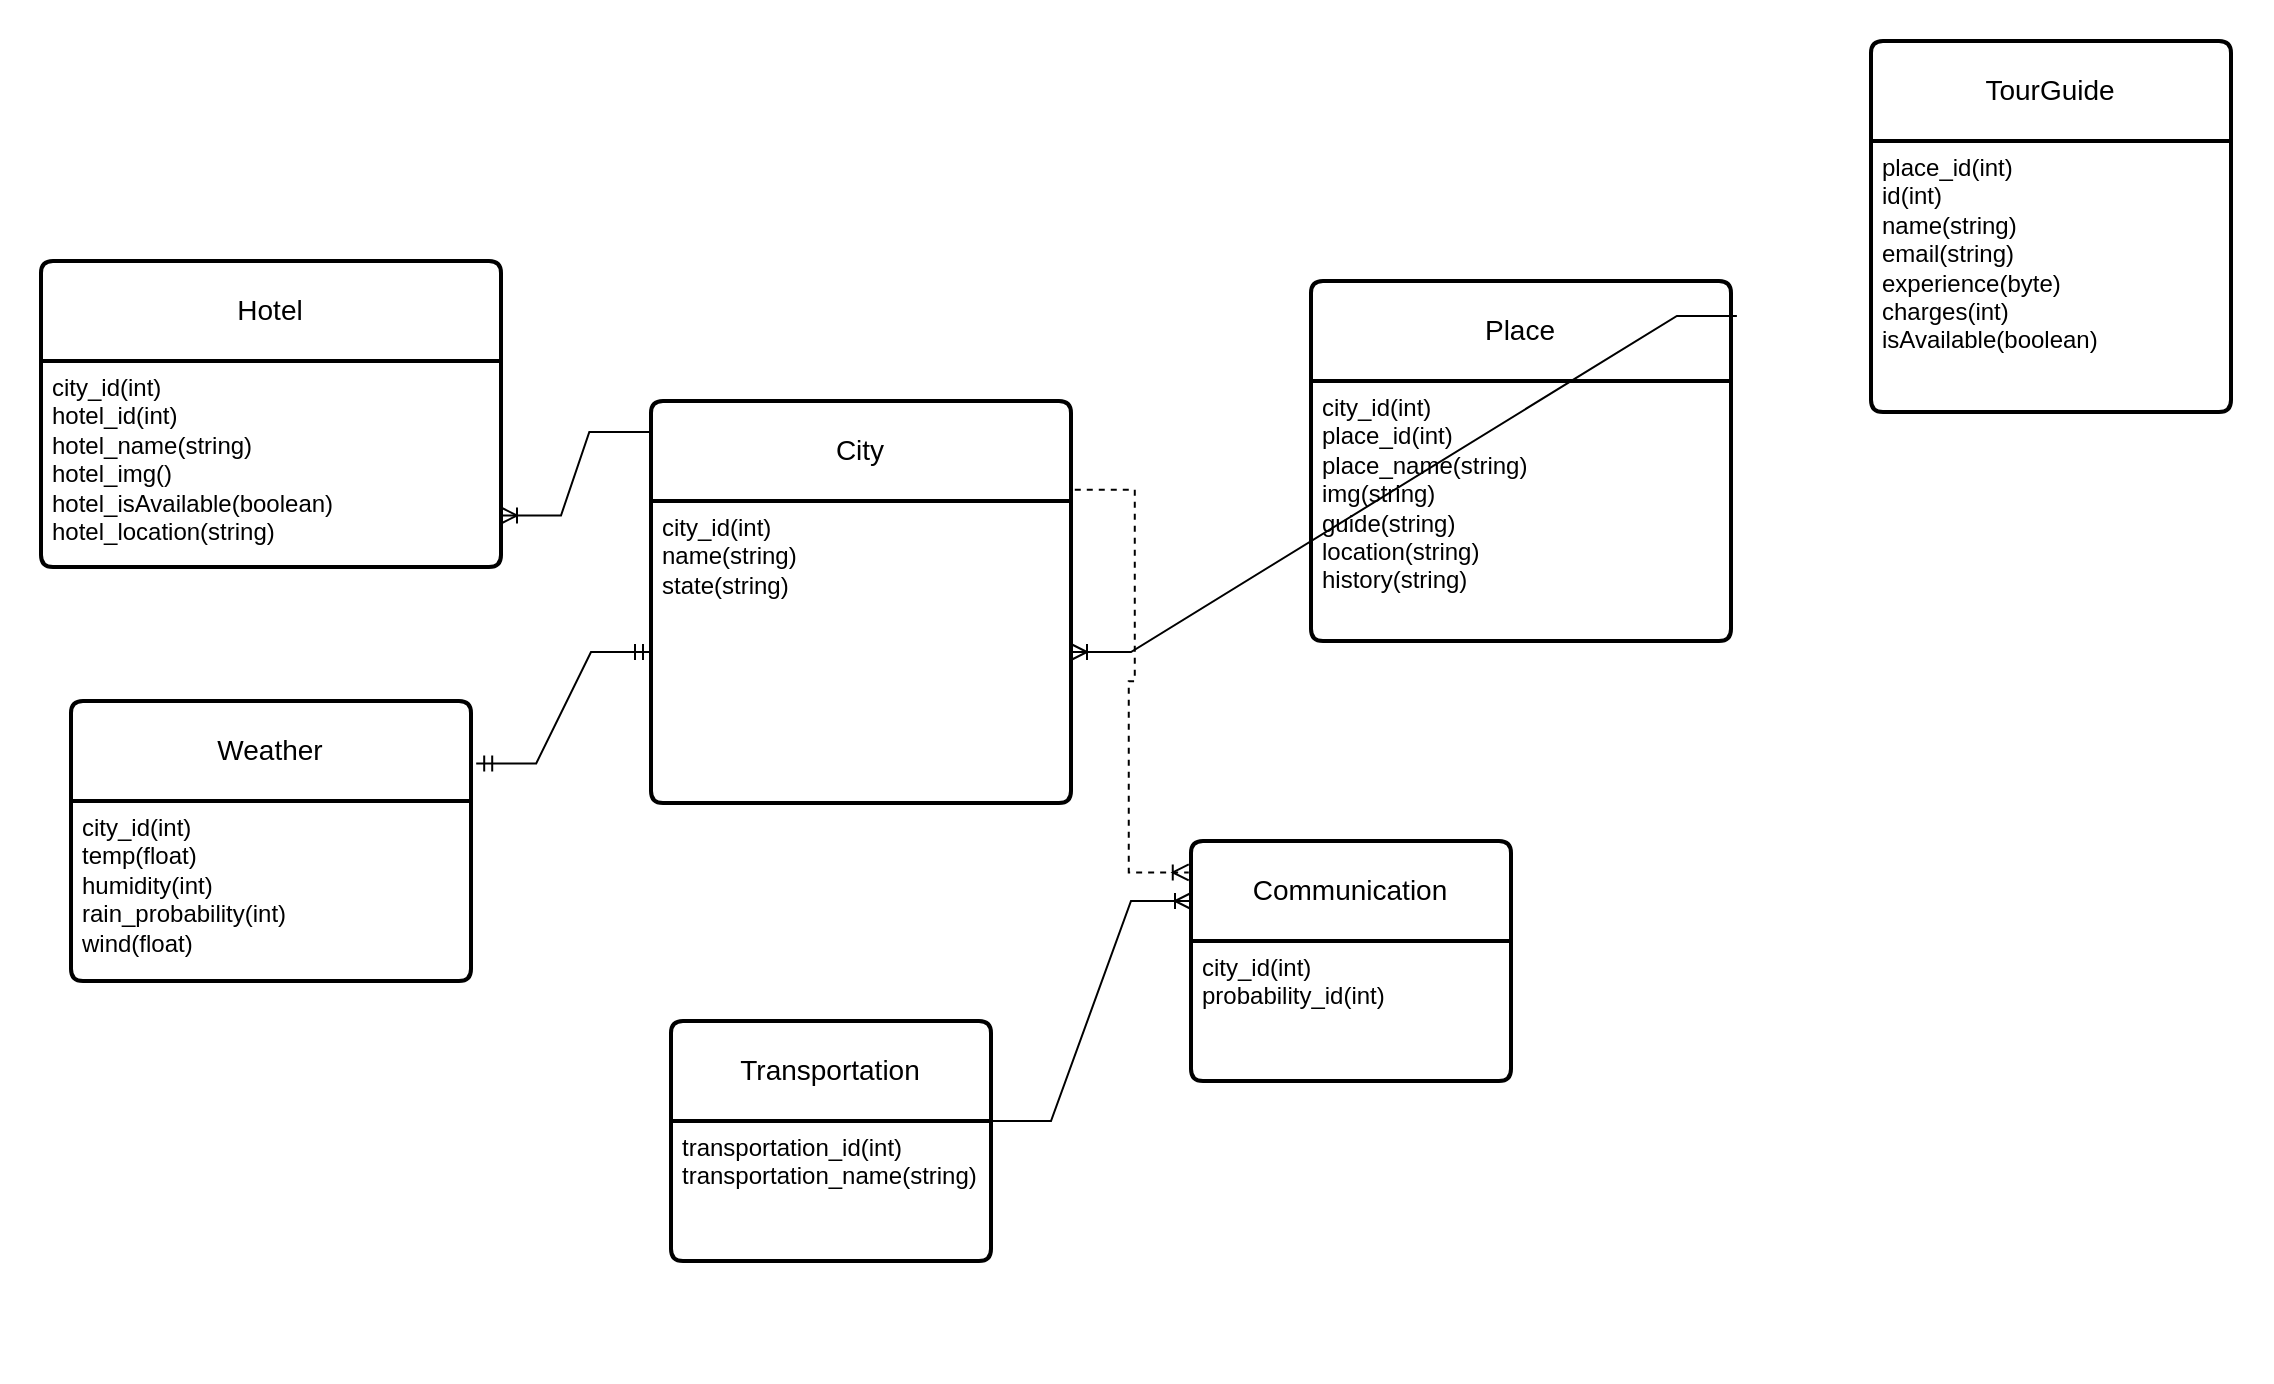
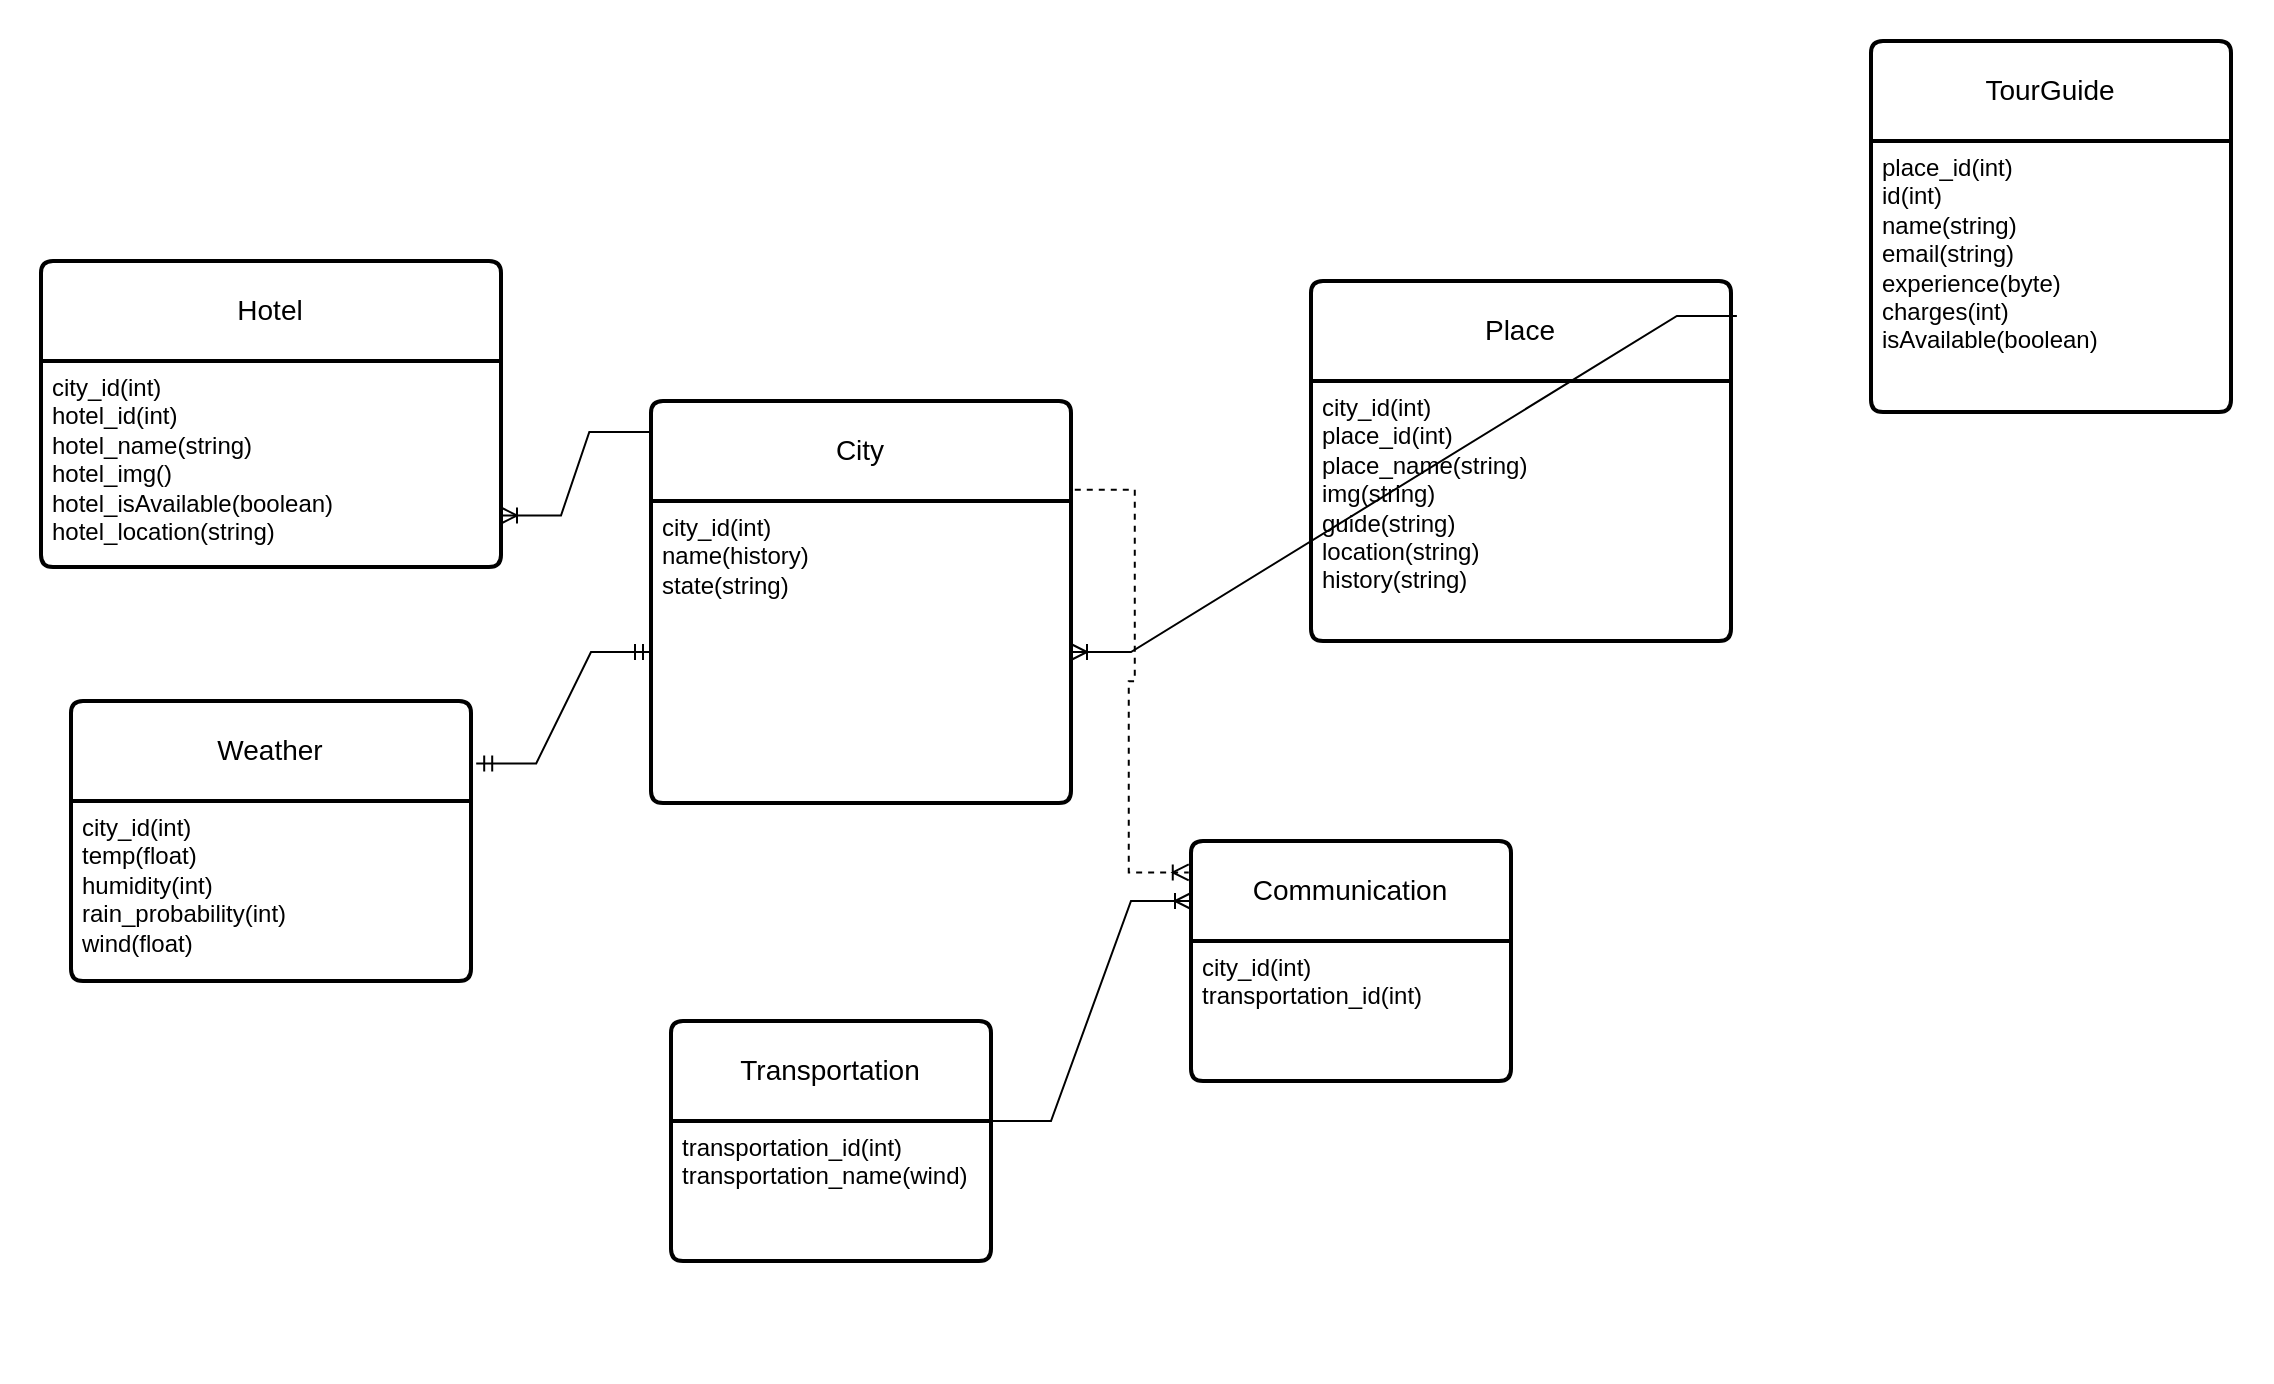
node "city_id(int) name(string) state(string)": label "city_id(int) name(string) state(string)" -> "city_id(int) name(history) state(string)"
node "city_id(int) probability_id(int)": label "city_id(int) probability_id(int)" -> "city_id(int) transportation_id(int)"
node "transportation_id(int) transportation_name(string)": label "transportation_id(int) transportation_name(string)" -> "transportation_id(int) transportation_name(wind)"
